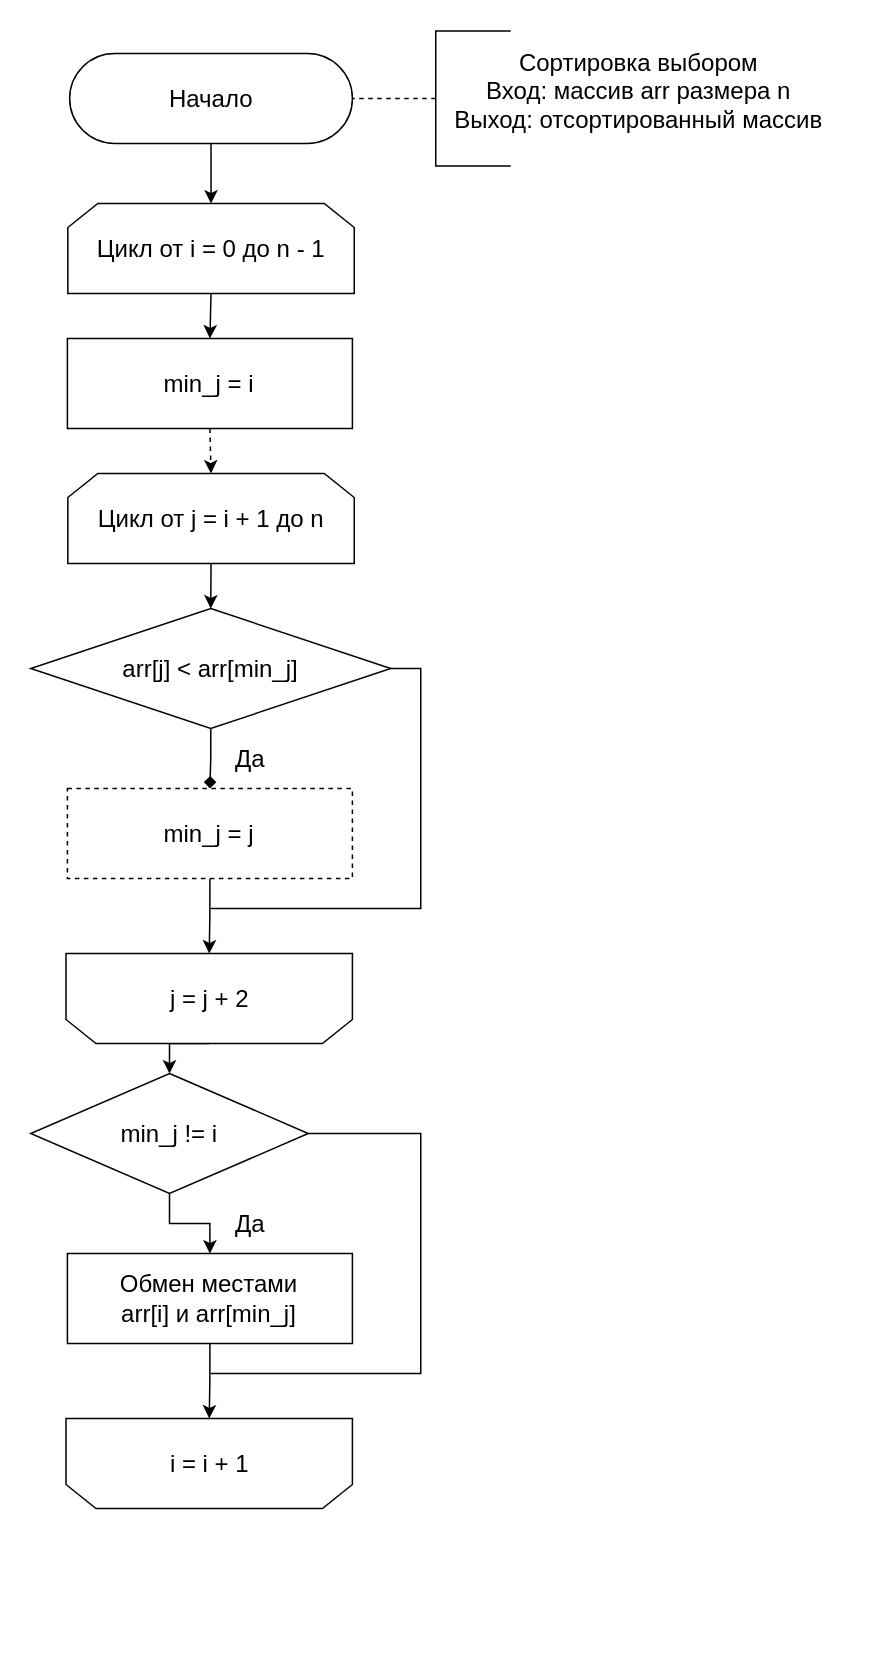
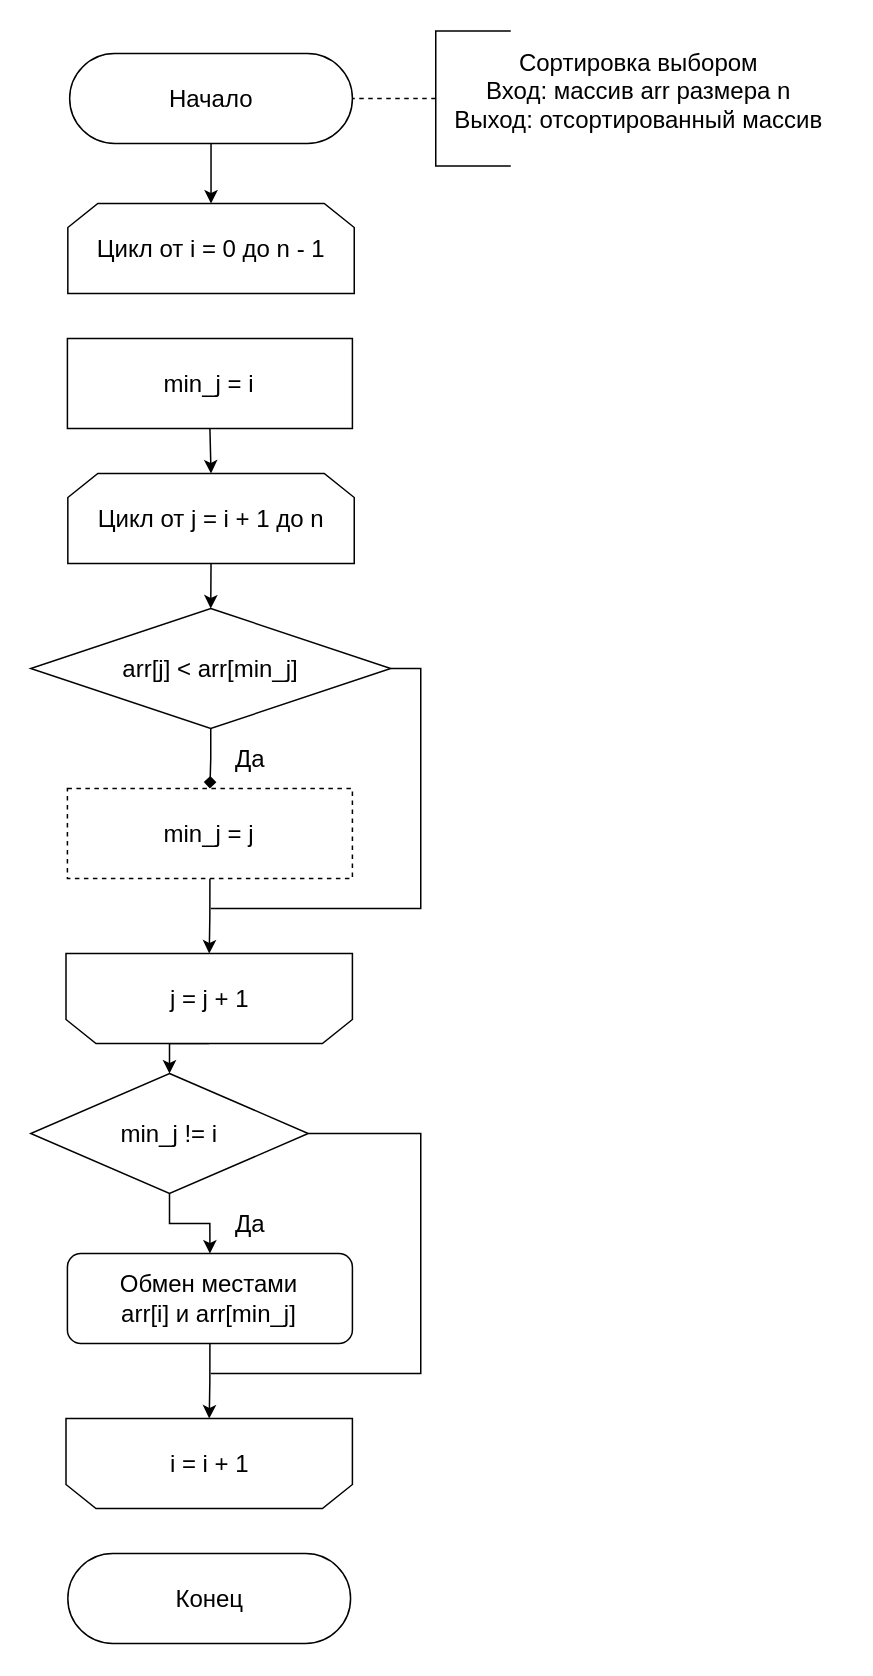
edge "Цикл от i = 0 до n - 1" -> "min_j = i": removed
edge "min_j = i" -> "Цикл от j = i + 1 до n": style dashed -> solid
node "j = j + 2": label "j = j + 2" -> "j = j + 1"
node "Обмен местами arr[i] и arr[min_j]": shape rectangle -> rounded rectangle
node "Конец": added
